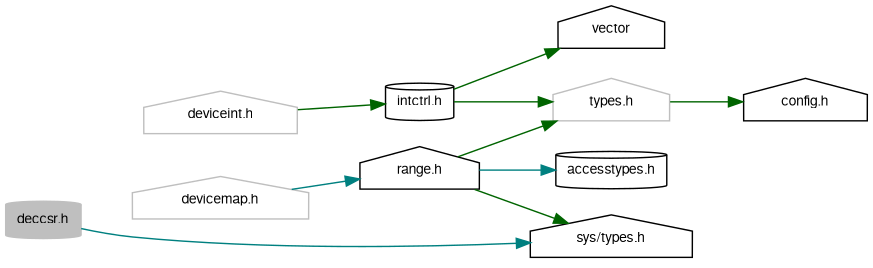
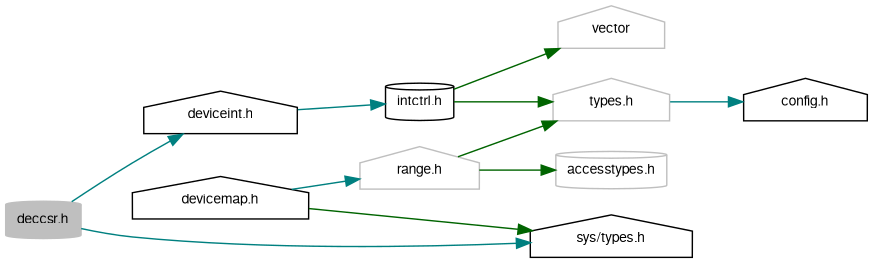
node "vector": color black -> grey75
edge "types.h" -> "config.h": color darkgreen -> teal
edge "deviceint.h" -> "intctrl.h": color darkgreen -> teal
node "deviceint.h": color grey75 -> black
edge "deccsr.h" -> "deviceint.h": added
node "range.h": color black -> grey75
edge "range.h" -> "accesstypes.h": color teal -> darkgreen
node "accesstypes.h": color black -> grey75
node "devicemap.h": color grey75 -> black
edge "range.h" -> "sys/types.h": now "devicemap.h" -> "sys/types.h"
